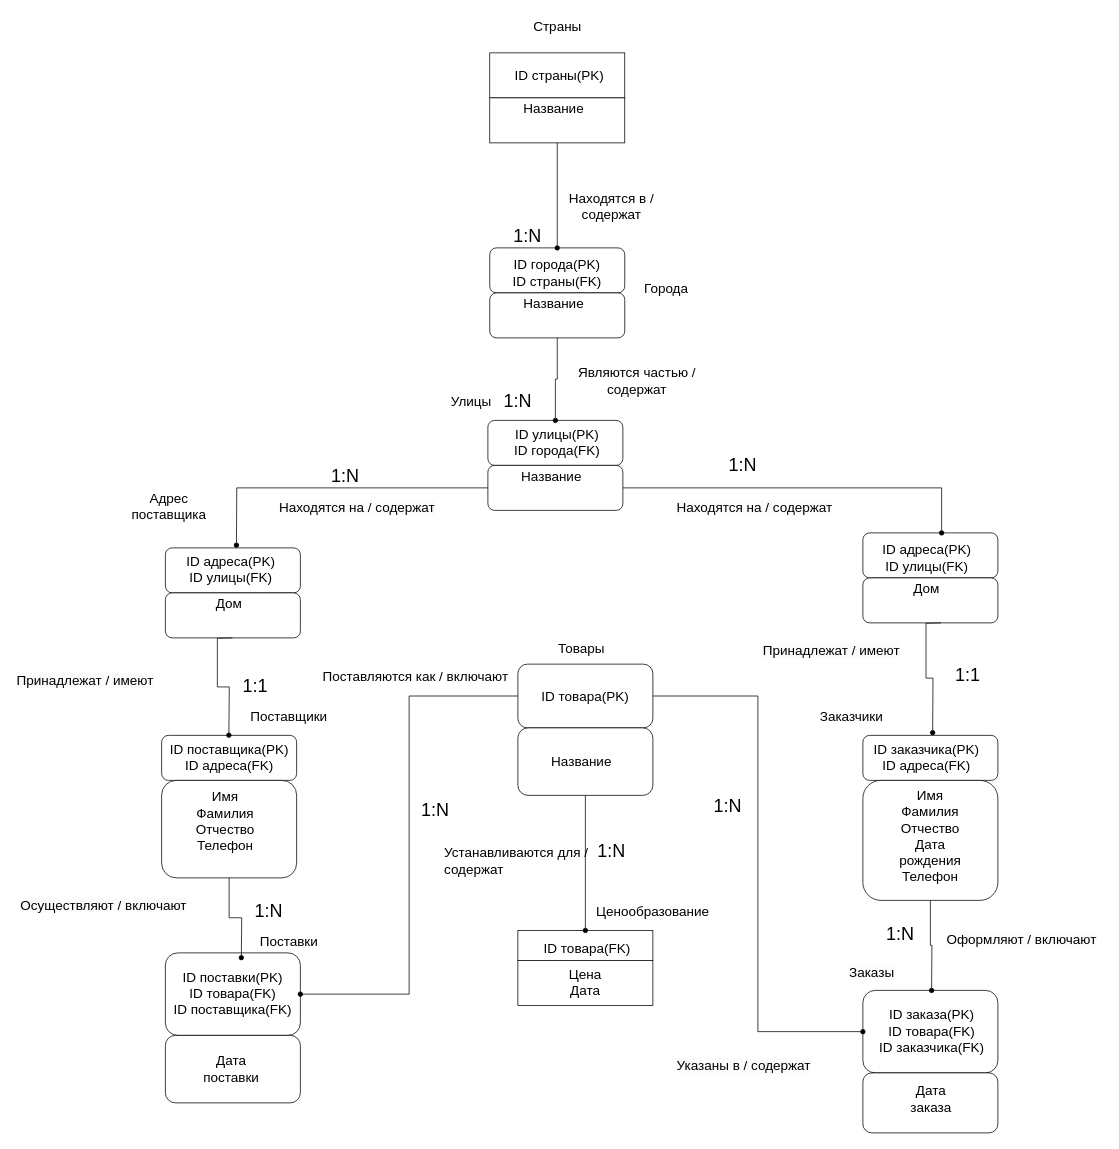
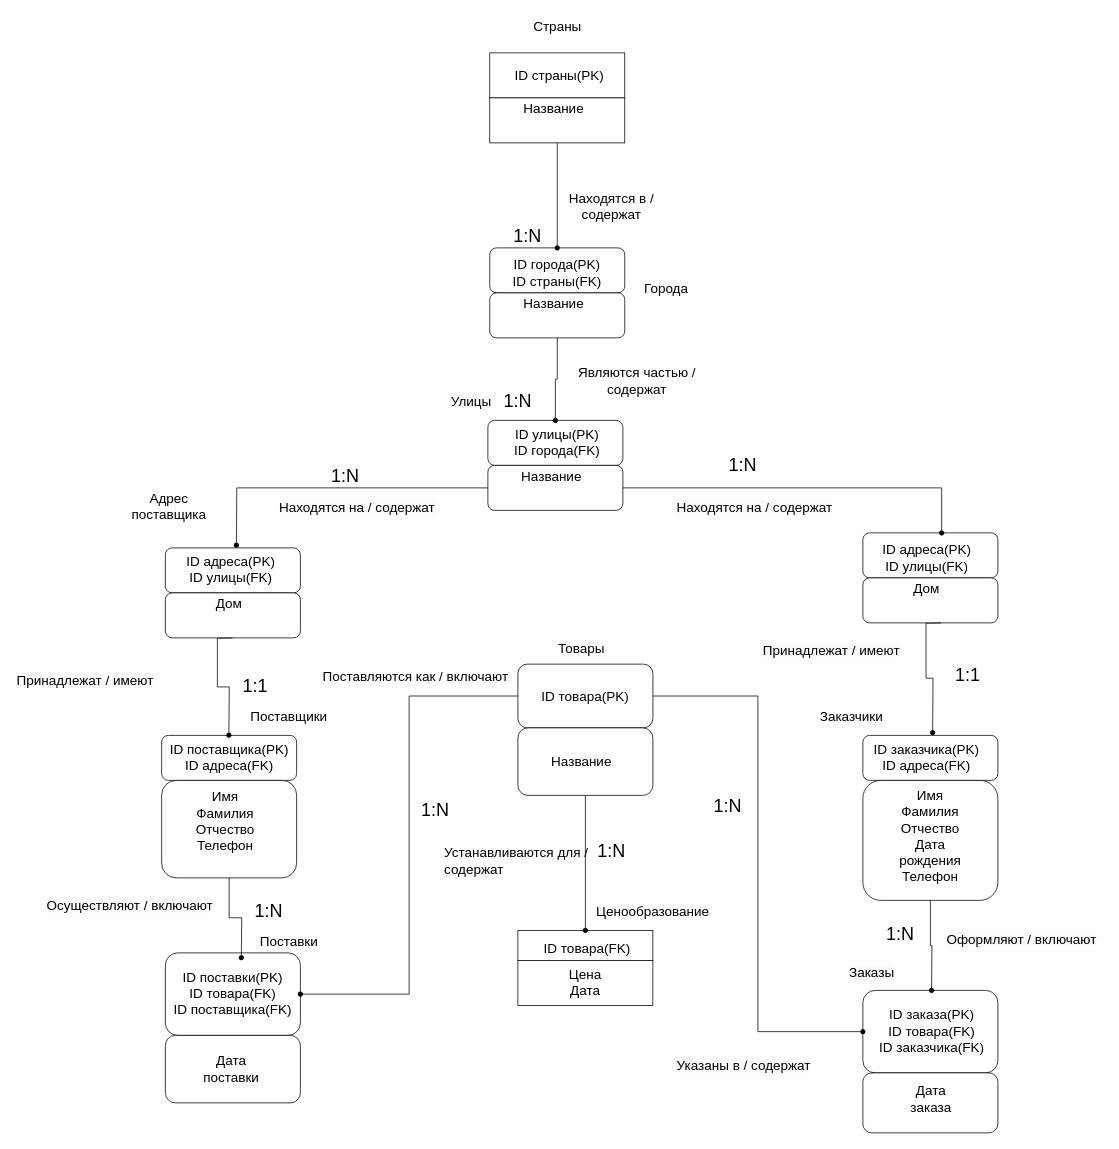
node "Осуществляют / включают": moved (105, 912) -> (132, 912)
